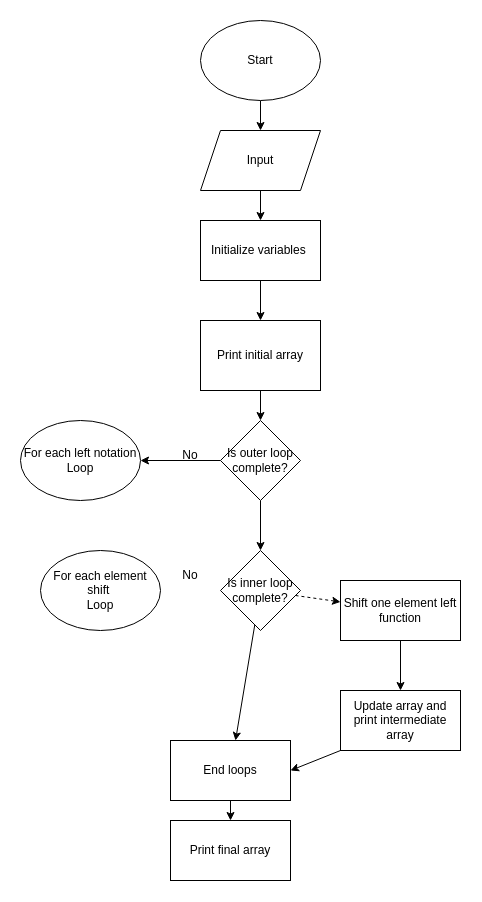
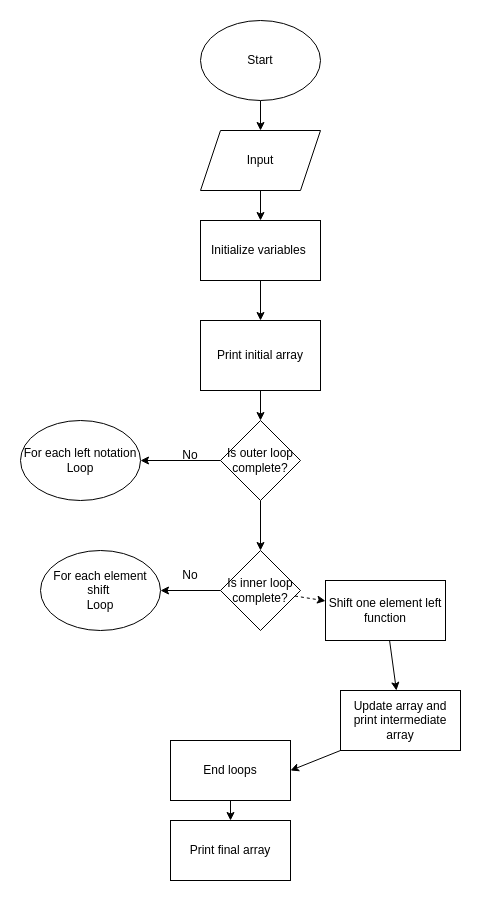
node "Shift one element left function": moved (401, 611) -> (386, 611)
edge "Is inner loop complete?" -> "End loops": now "Is inner loop complete?" -> "For each element shift Loop"
